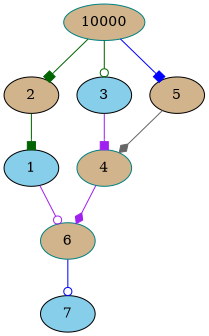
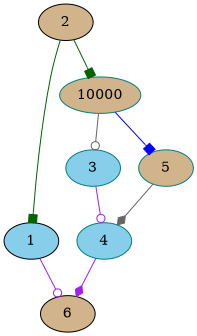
edge "10000" -> "3": color darkgreen -> gray40
edge "10000" -> "2": reversed
node "3": color black -> teal
node "5": color black -> teal
edge "3" -> "4": arrowhead box -> odot
node "4": fillcolor tan -> skyblue
node "6": color teal -> black
node "7": removed
